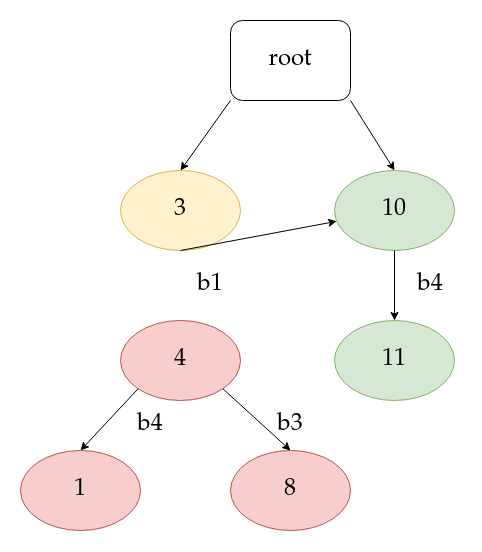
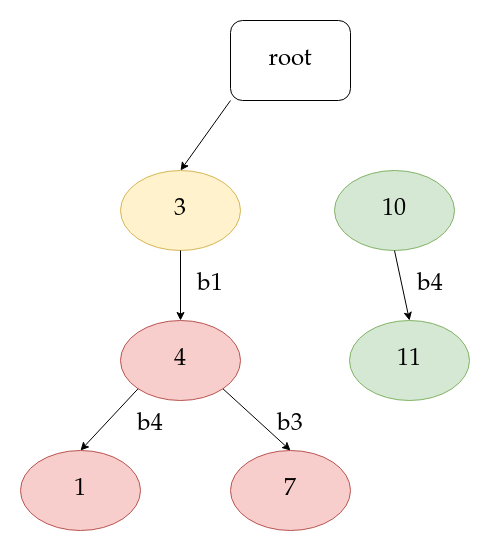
edge "root" -> "10": removed
edge "3" -> "10": now "3" -> "4"
node "11": moved (395, 361) -> (410, 361)
node "8": label "8" -> "7"
